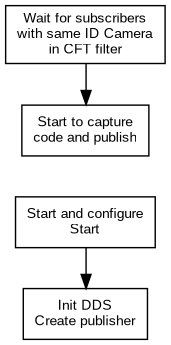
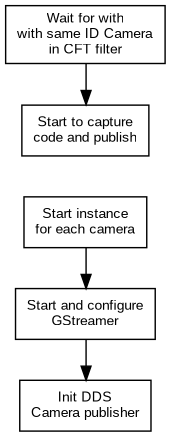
node "Wait for subscribers with same ID Camera in CFT filter": label "Wait for subscribers with same ID Camera in CFT filter" -> "Wait for with with same ID Camera in CFT filter"
node "Start instance for each camera": added
node "Start and configure Start": label "Start and configure Start" -> "Start and configure GStreamer"
node "Init DDS Create publisher": label "Init DDS Create publisher" -> "Init DDS Camera publisher"
